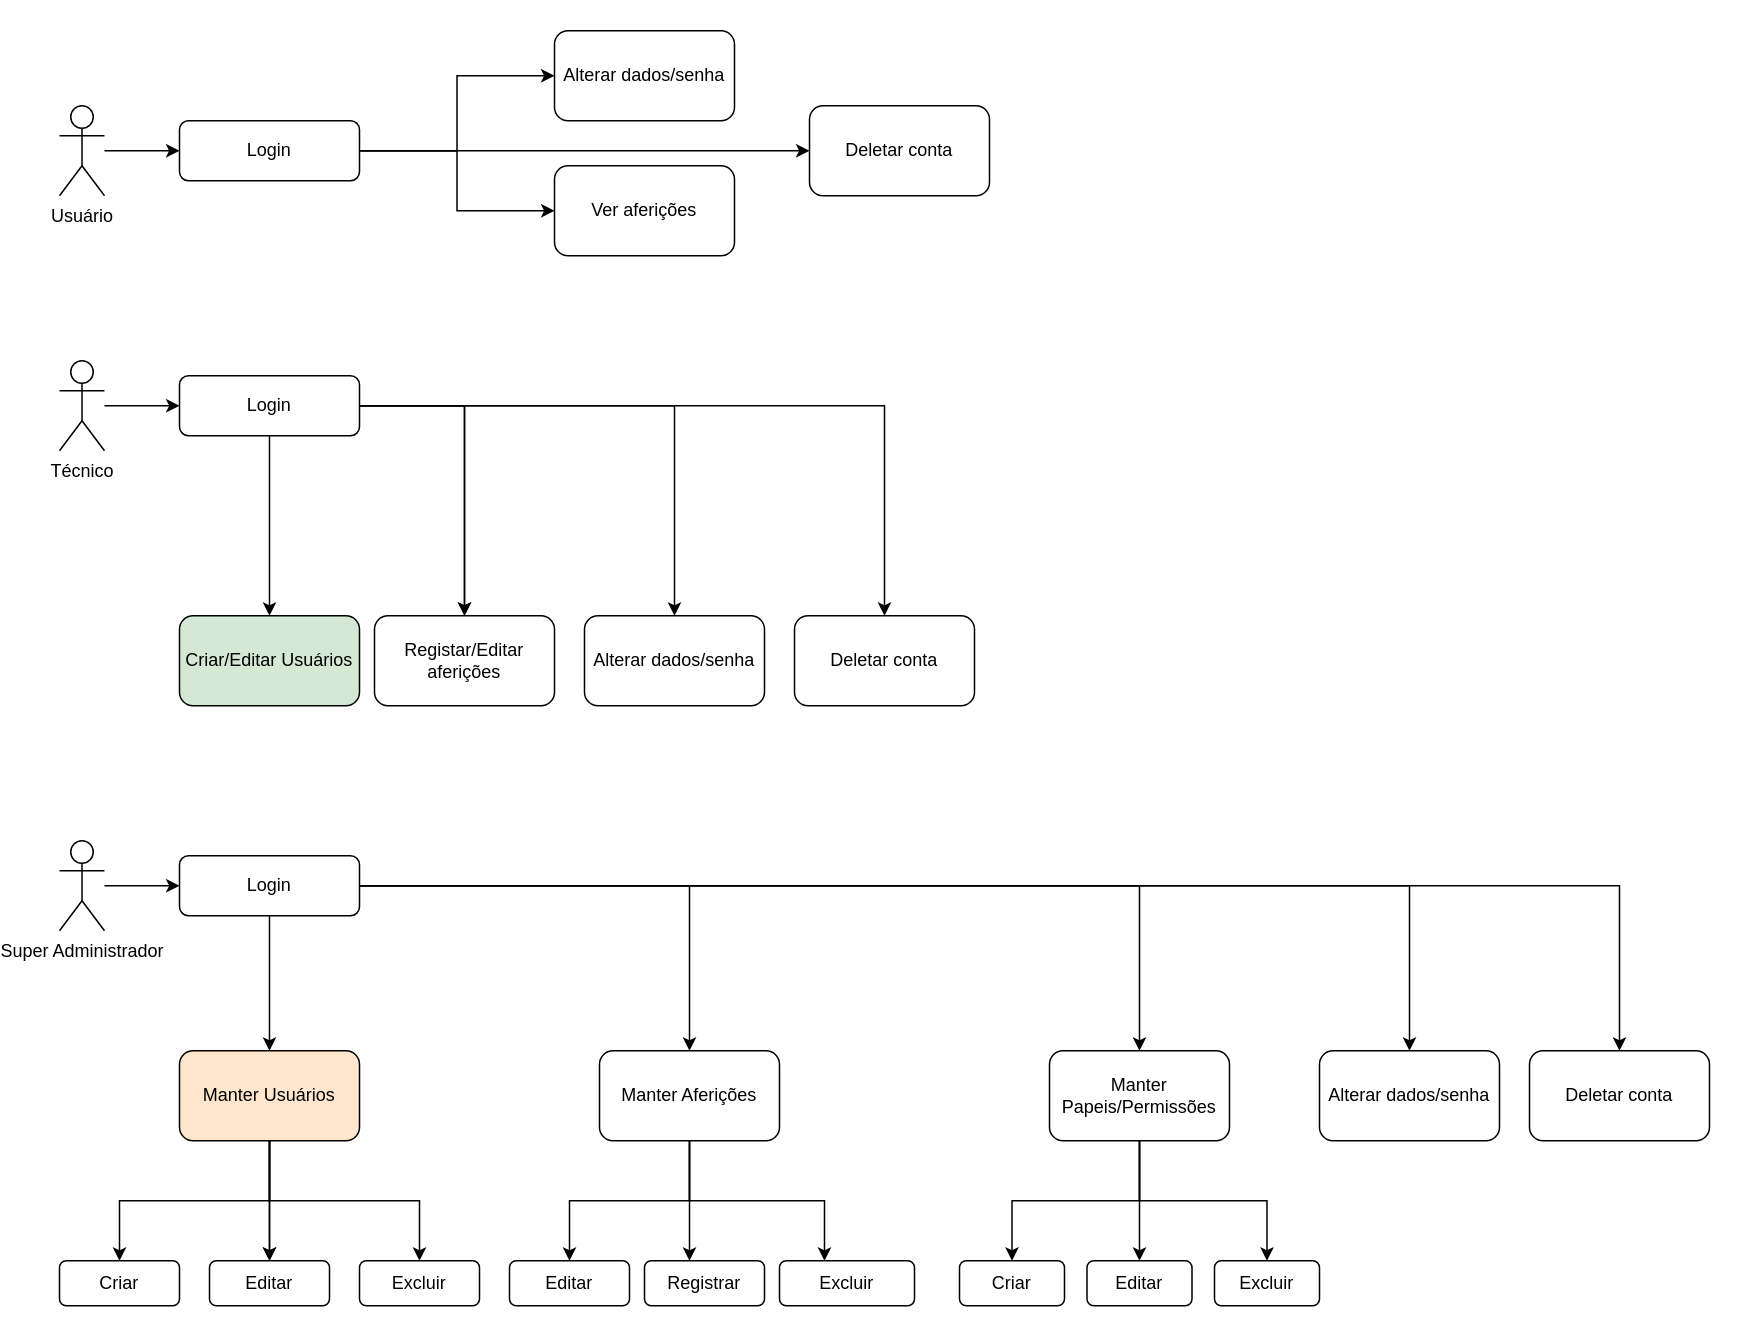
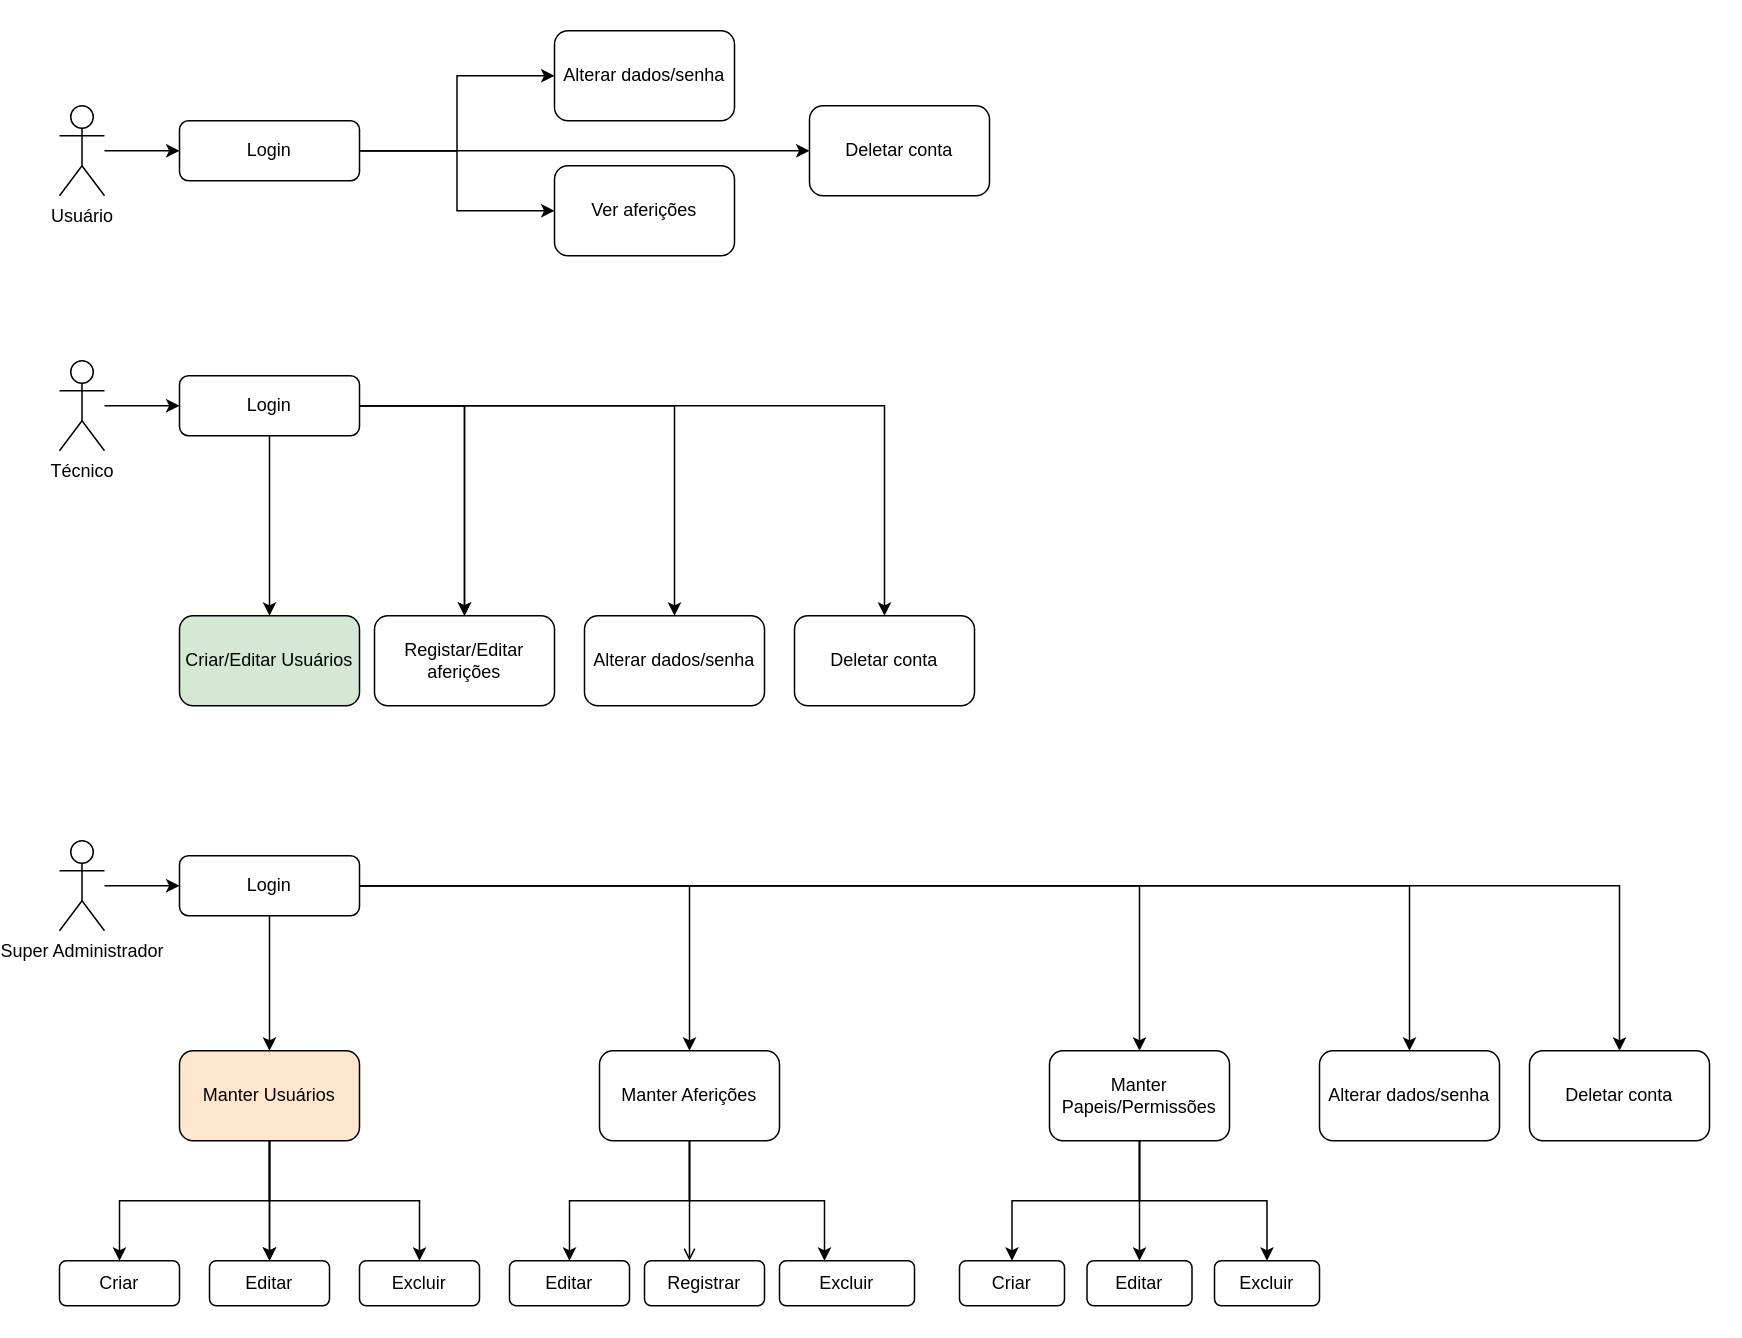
edge "Manter Aferições" -> "Registrar": arrowhead classic -> open
